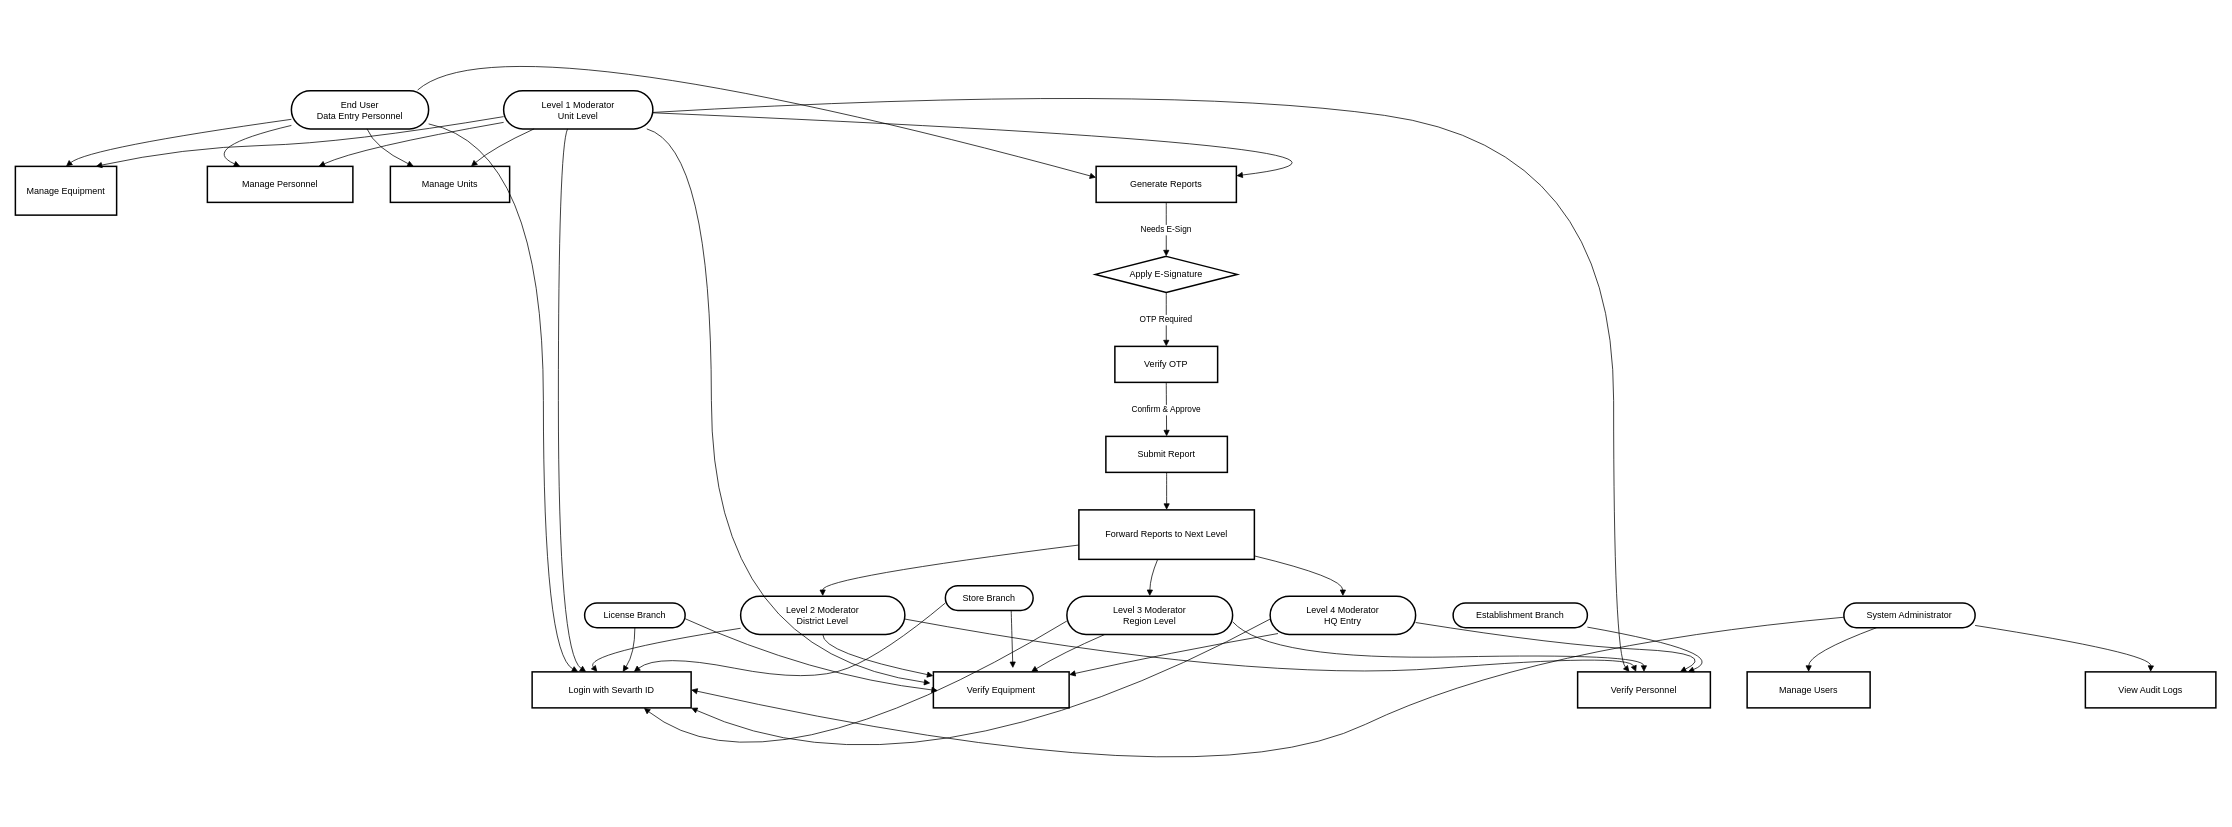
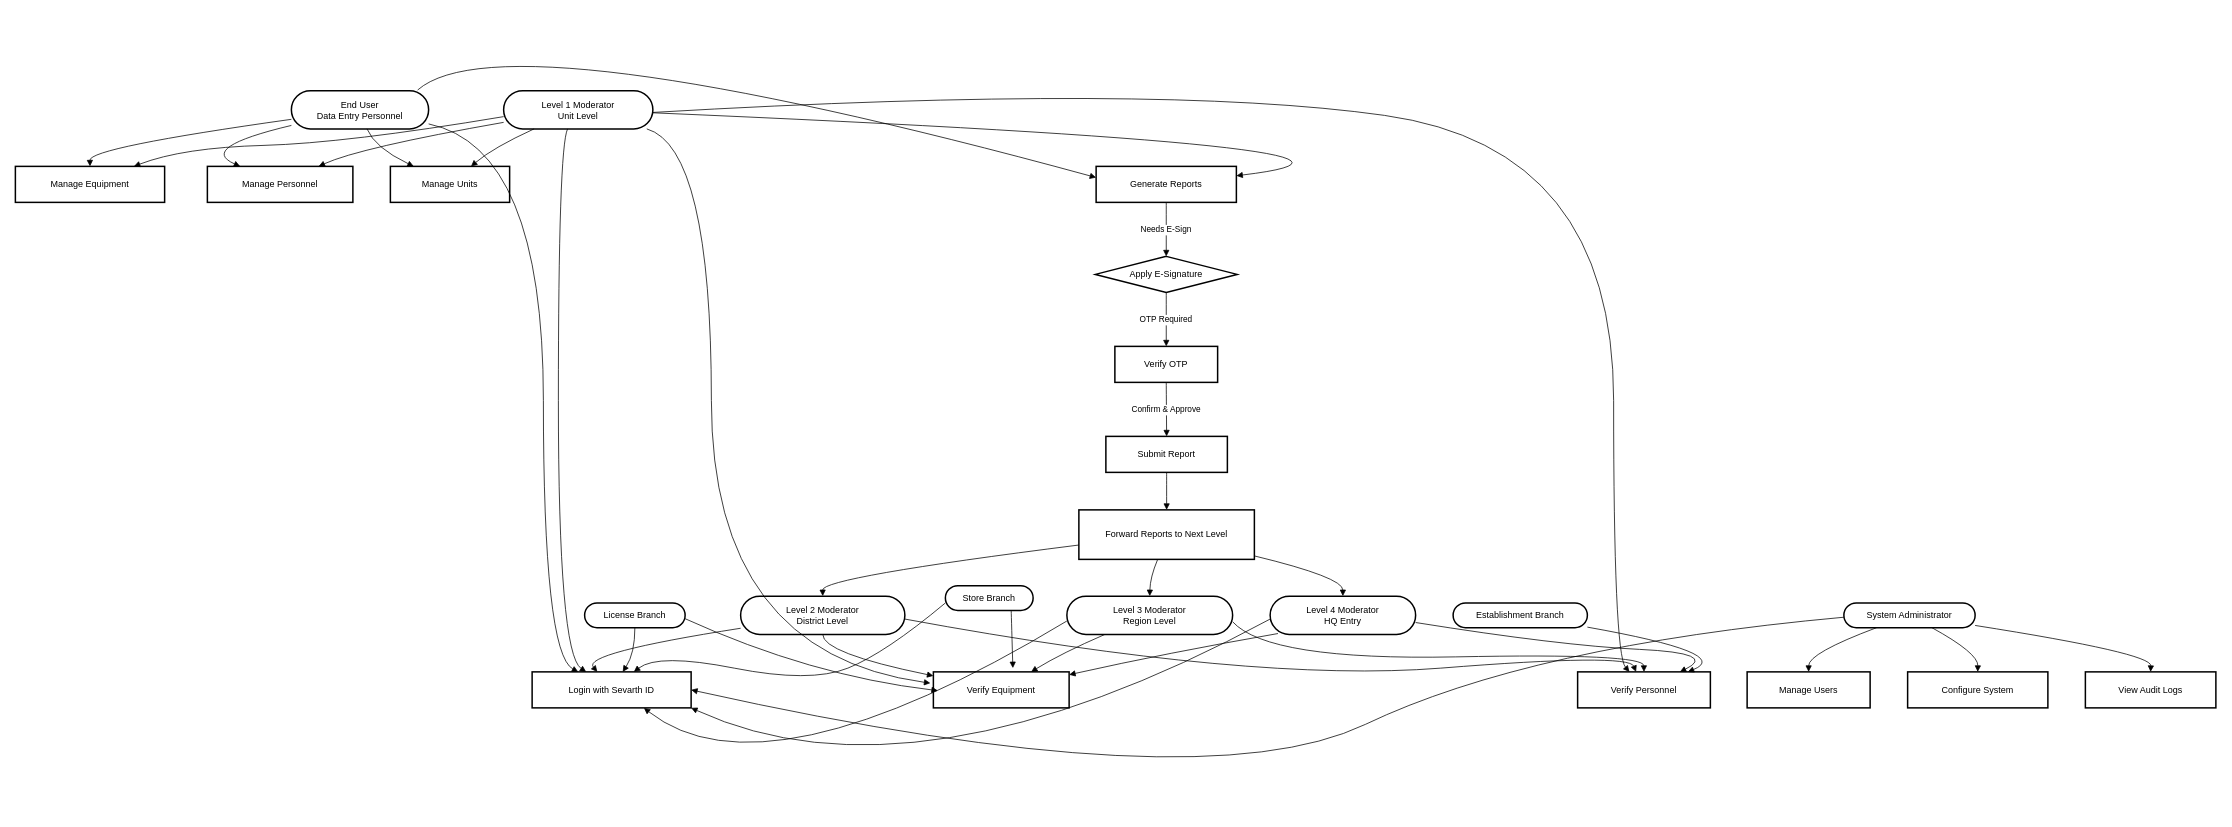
node "Manage Equipment": size 101x49 -> 149x36
edge "System Administrator" -> "Configure System": added
node "Configure System": added
